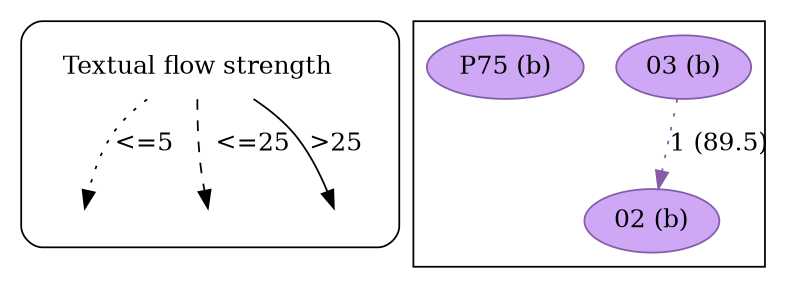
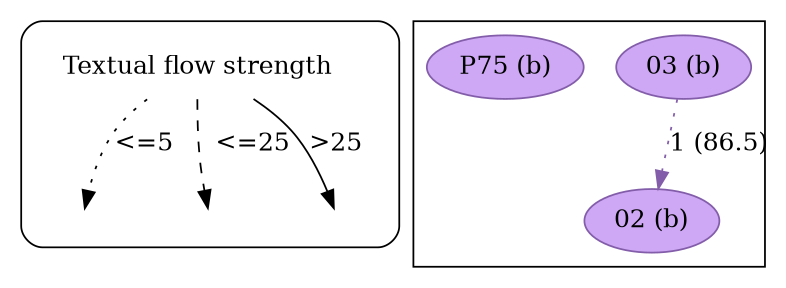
edge "03 (b)" -> "02 (b)": label "1 (89.5)" -> "1 (86.5)"
